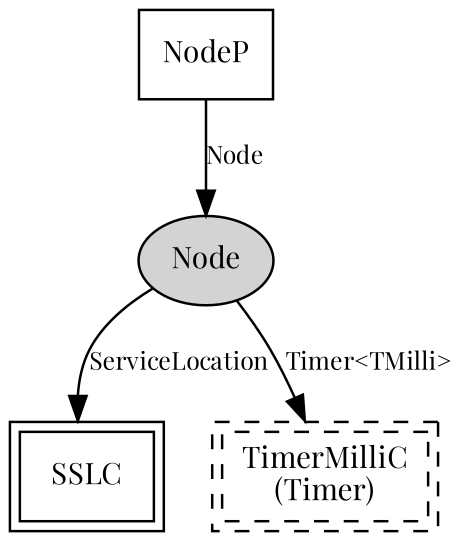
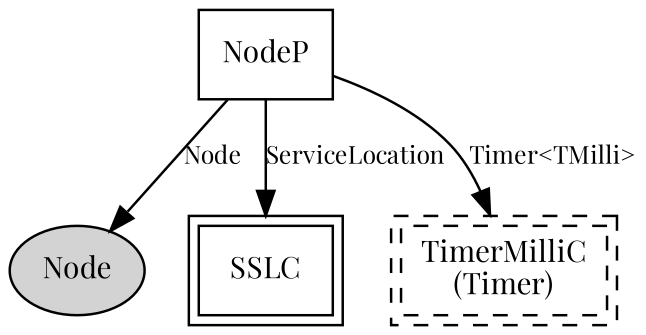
edge "Node" -> "SSLC": now "NodeP" -> "SSLC"
edge "Node" -> "TimerMilliC (Timer)": now "NodeP" -> "TimerMilliC (Timer)"
